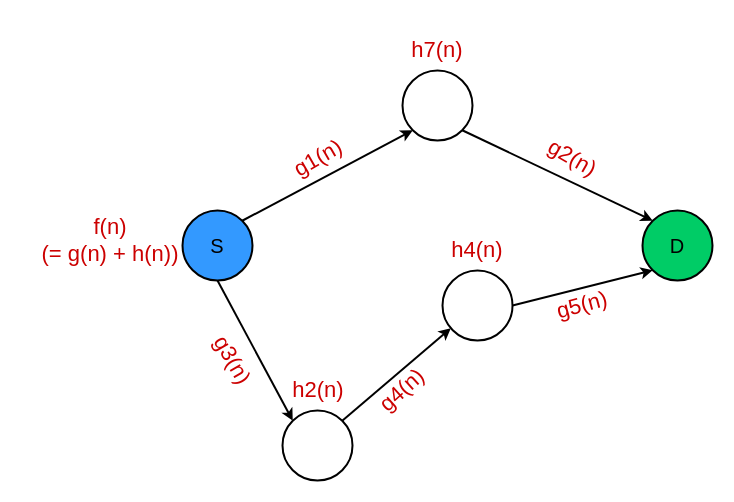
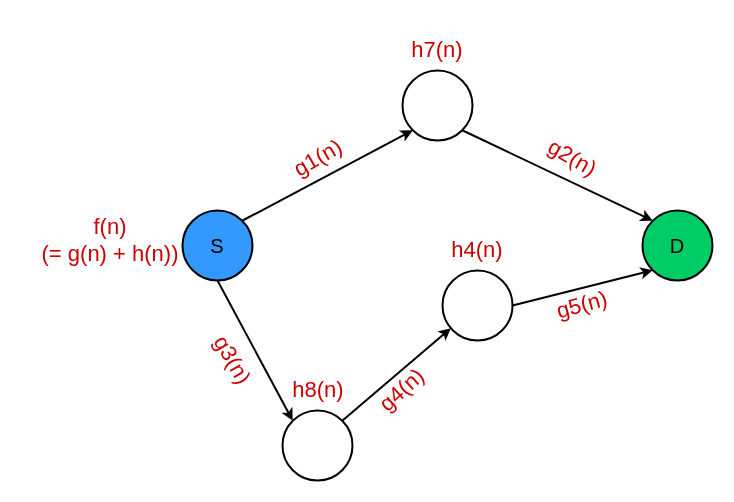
node "h2(n)": label "h2(n)" -> "h8(n)"
